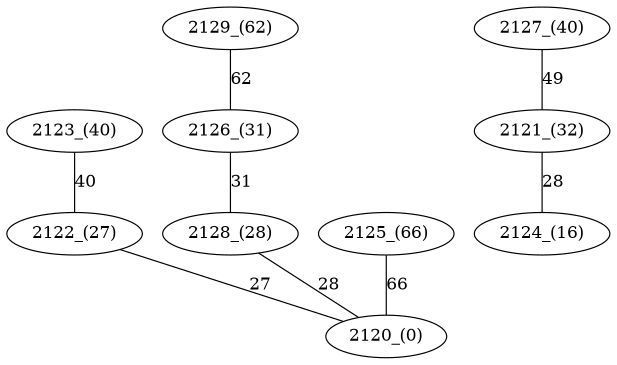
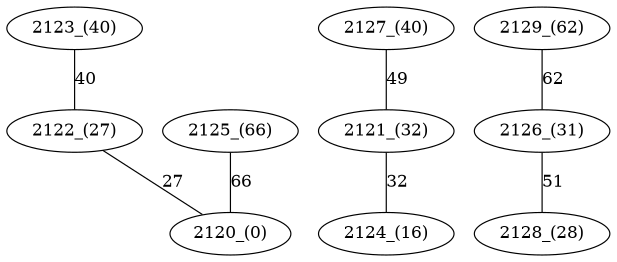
edge "2126_(31)" -- "2128_(28)": label "31" -> "51"
edge "2121_(32)" -- "2124_(16)": label "28" -> "32"
edge "2128_(28)" -- "2120_(0)": removed, label "28"
